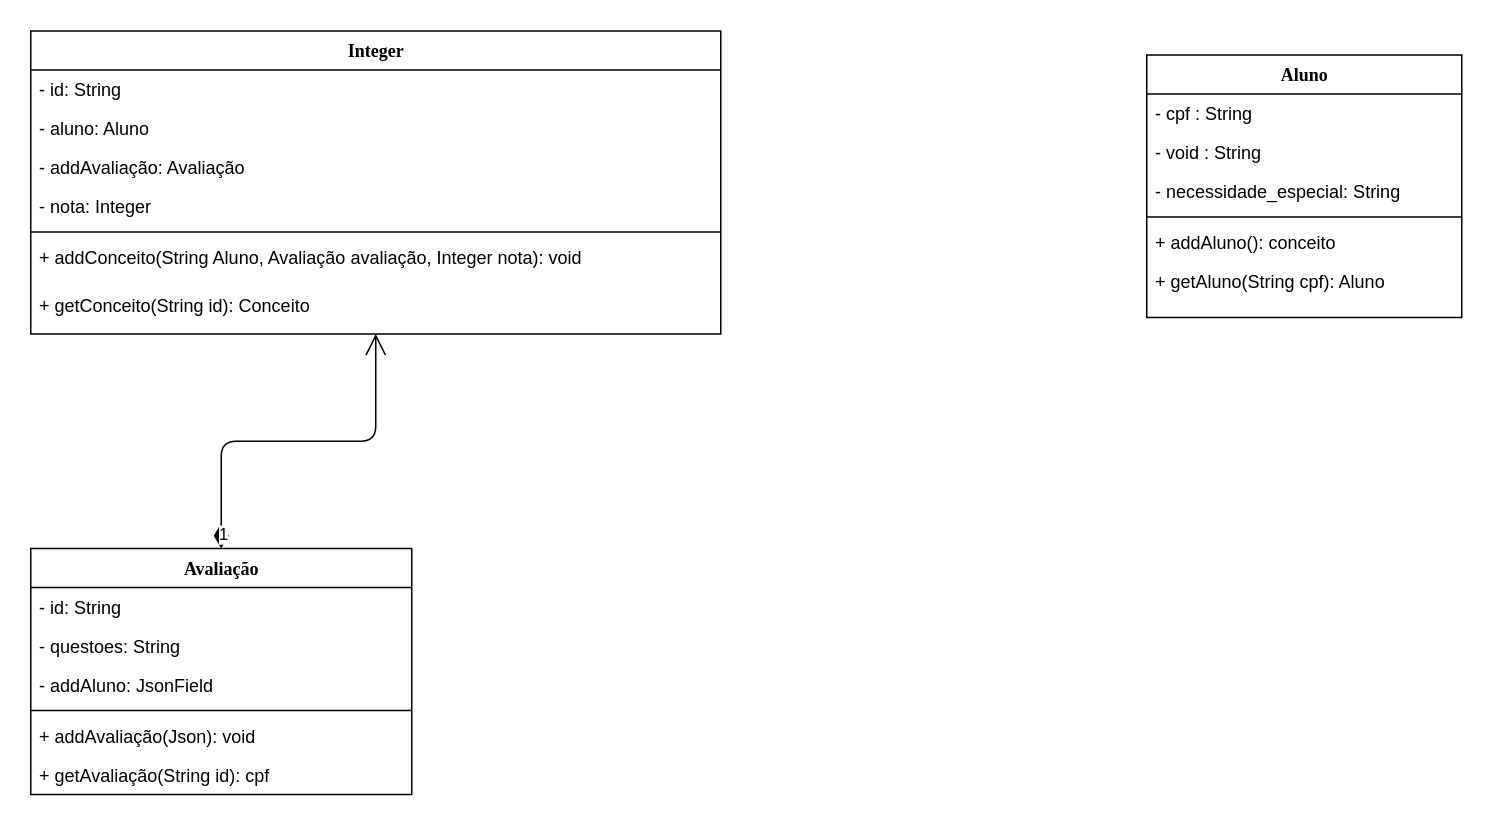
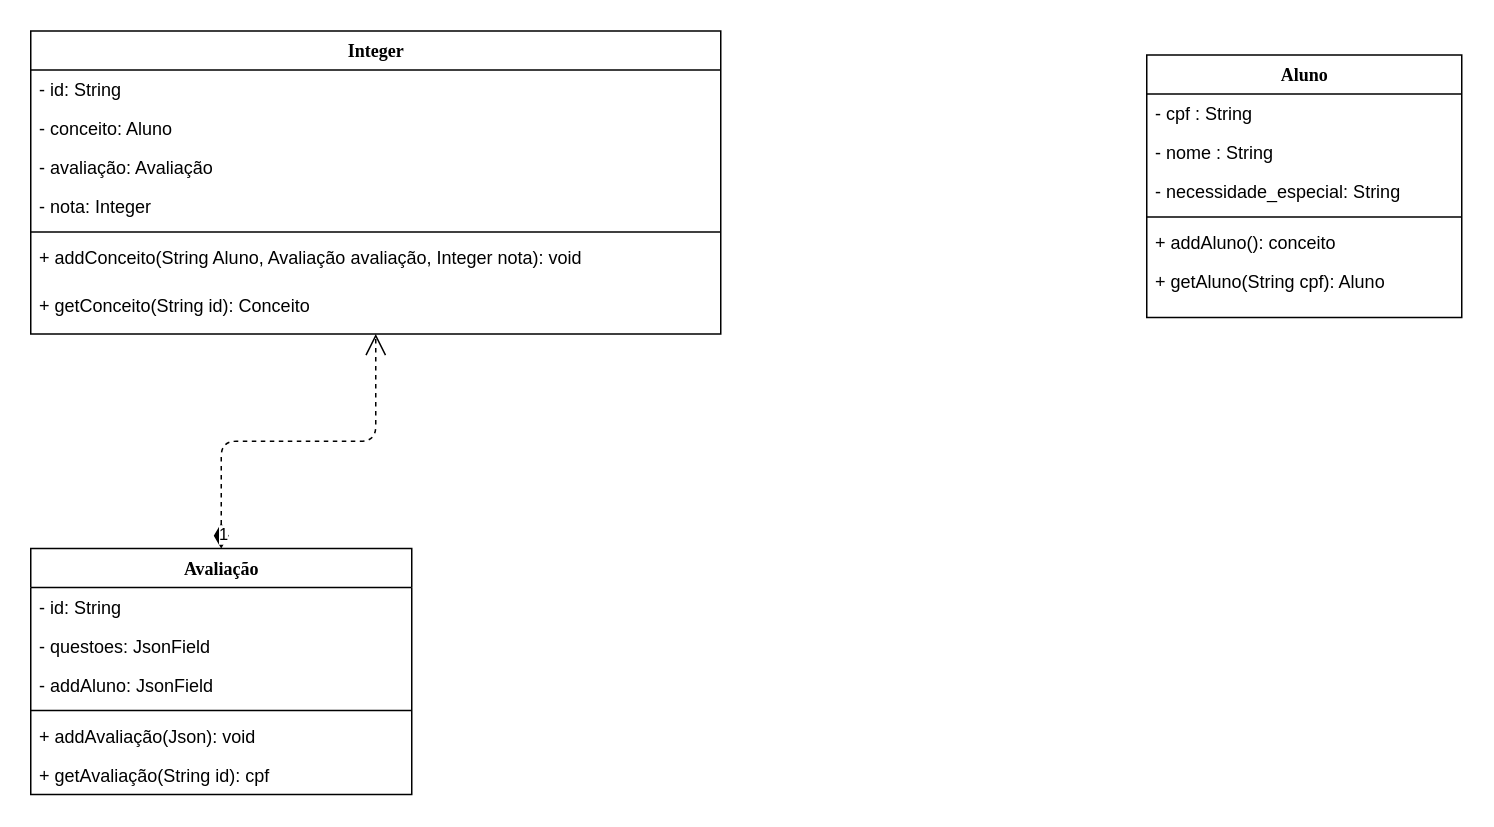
node "- aluno: Aluno": label "- aluno: Aluno" -> "- conceito: Aluno"
node "- void : String": label "- void : String" -> "- nome : String"
node "- addAvaliação: Avaliação": label "- addAvaliação: Avaliação" -> "- avaliação: Avaliação"
edge "Integer" -- "Avaliação": style solid -> dashed
node "- questoes: String": label "- questoes: String" -> "- questoes: JsonField"
